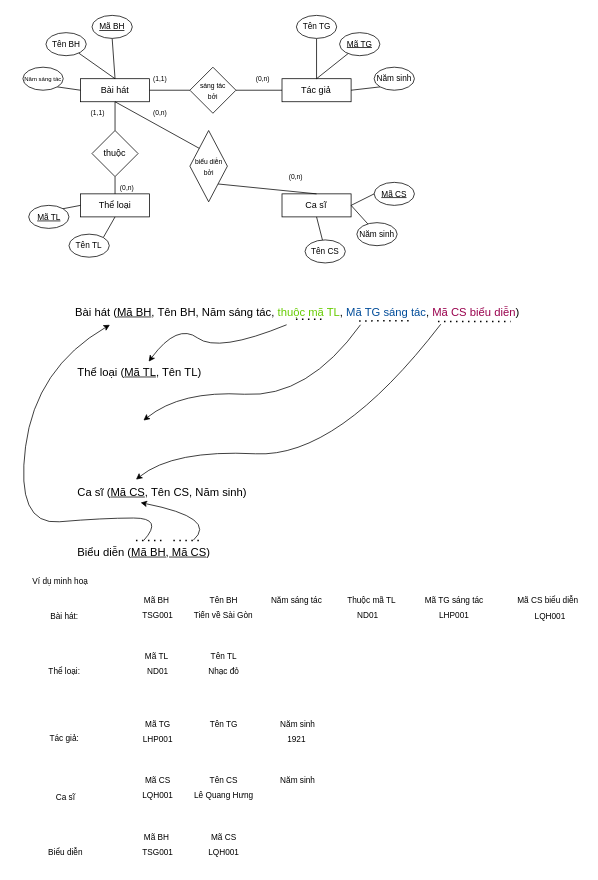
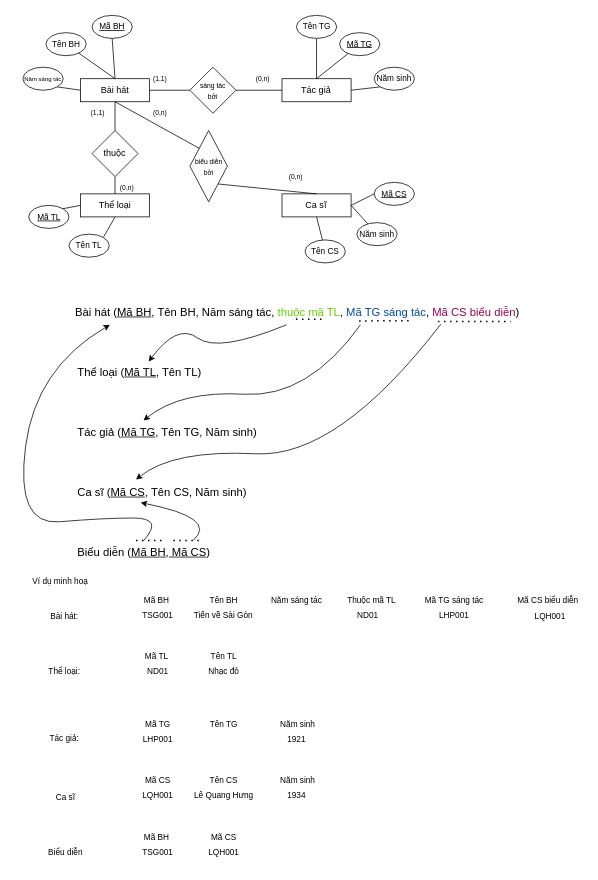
node "Tác giả (Mã TG, Tên TG, Năm sinh)": added
node "1934": added
